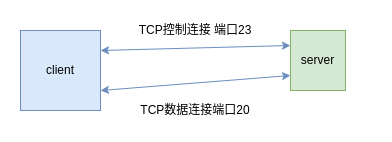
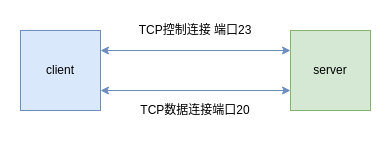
node "server": size 55x60 -> 80x80
